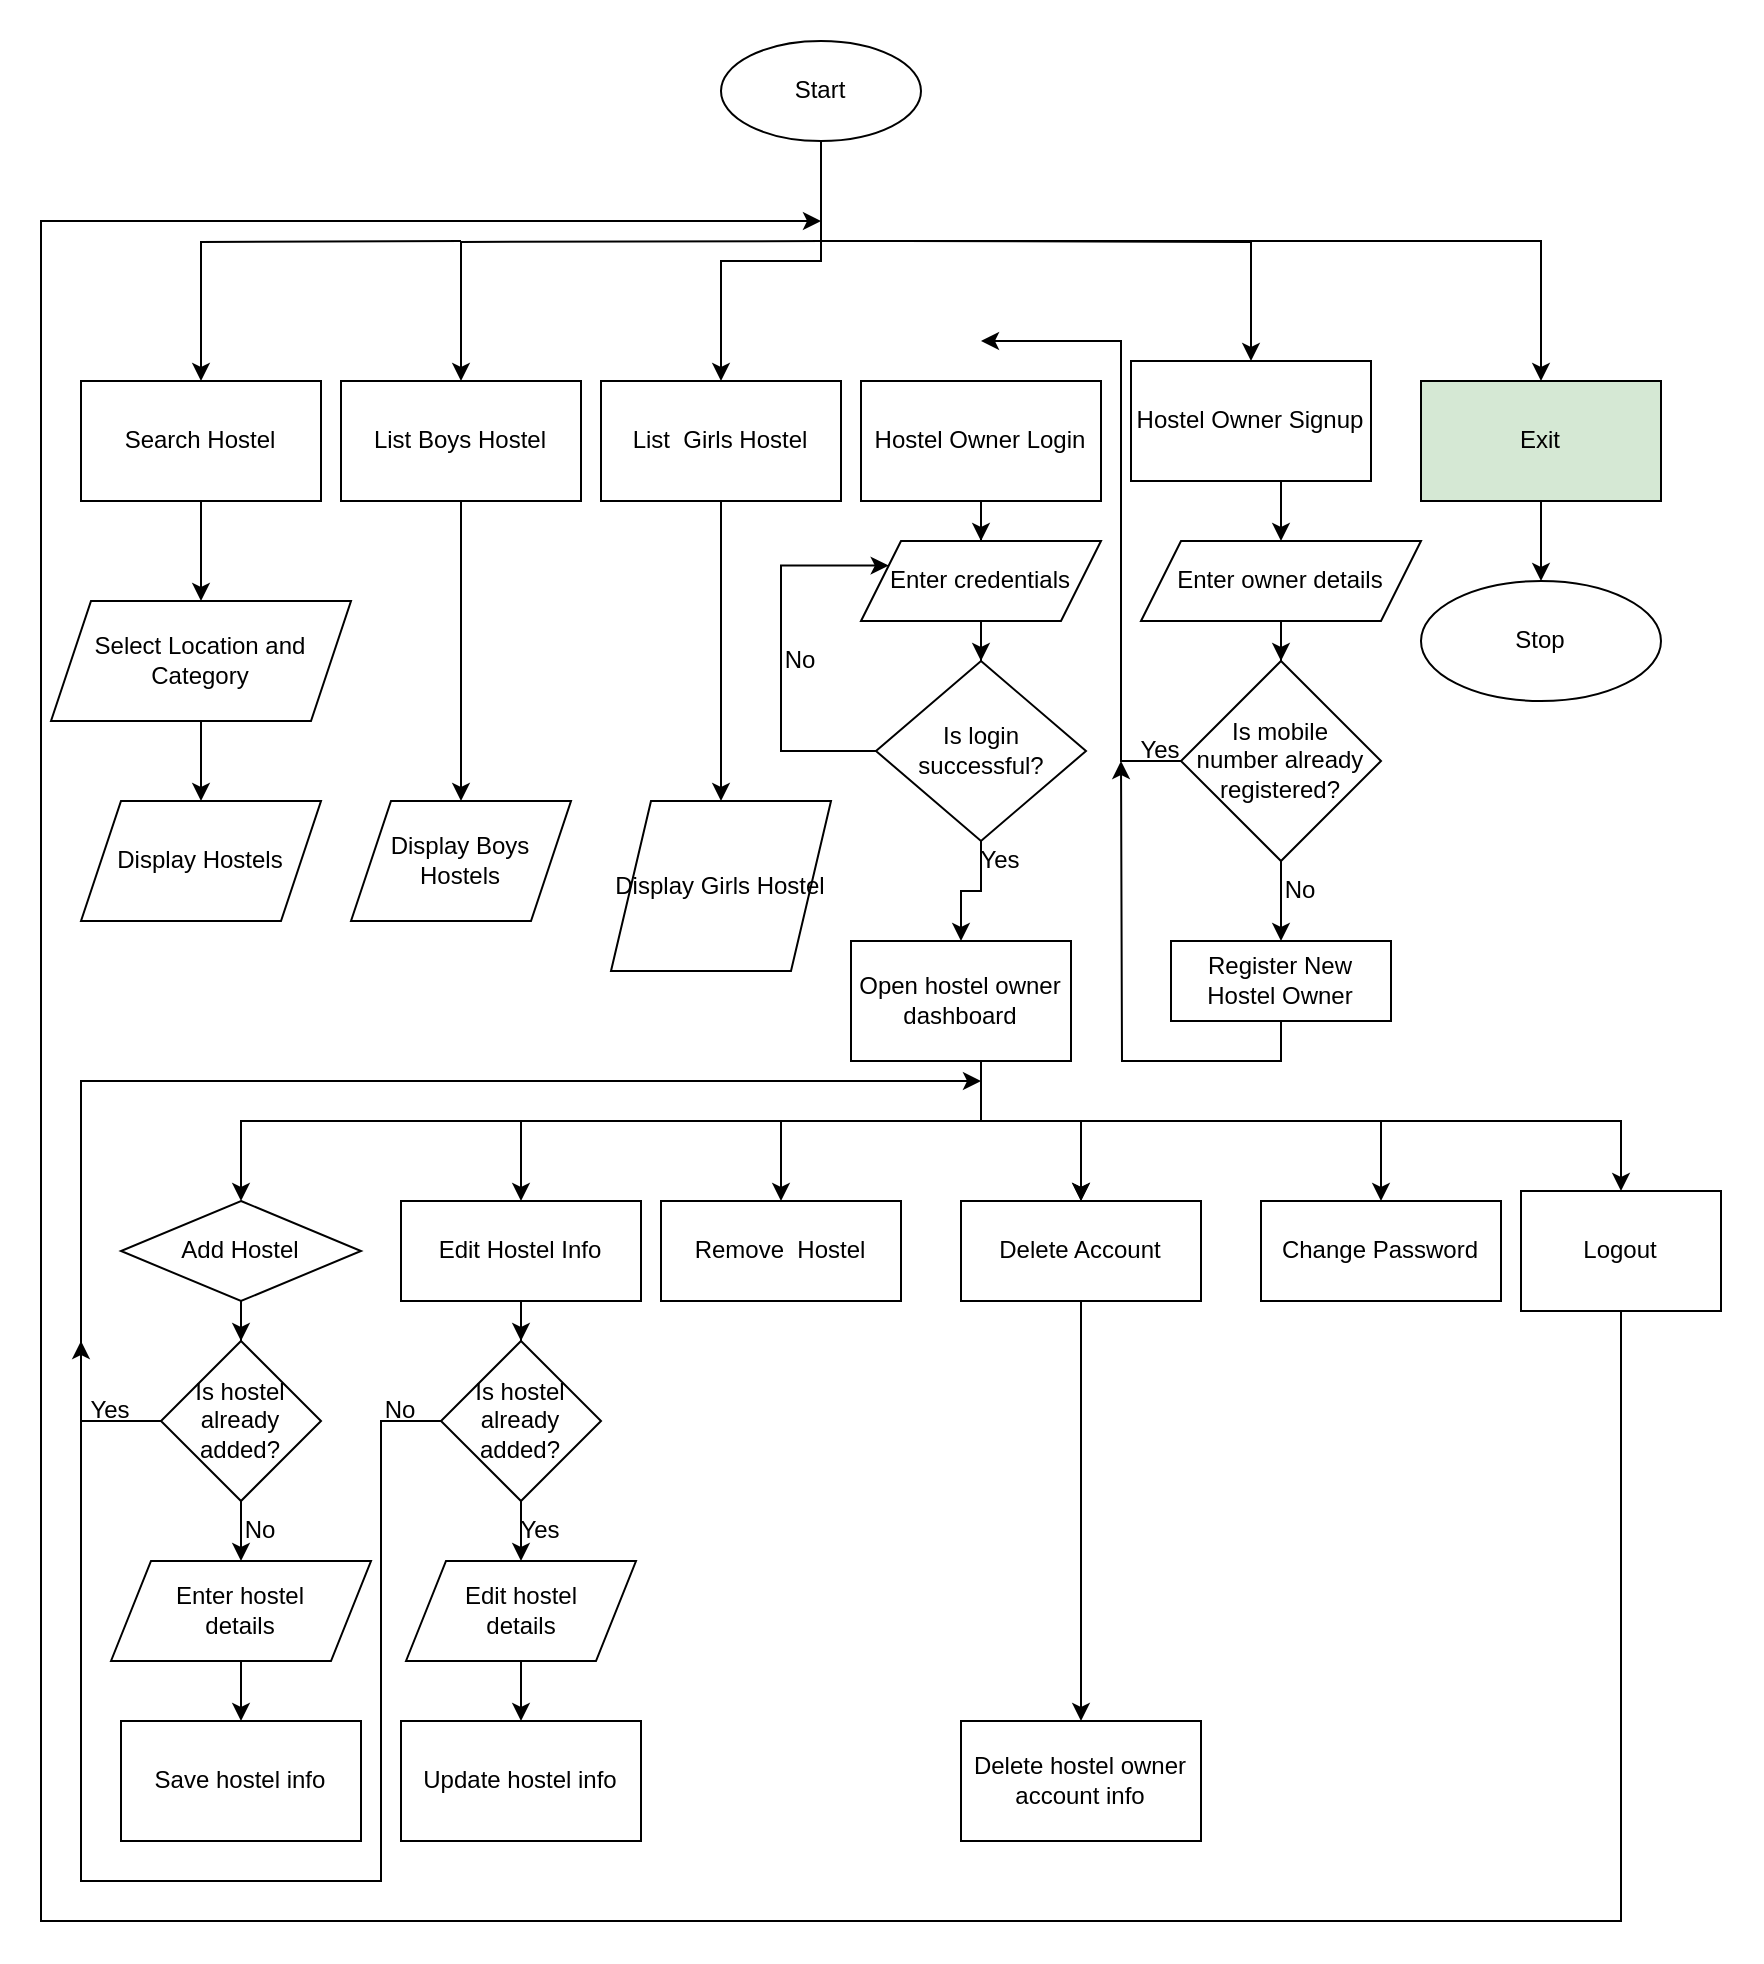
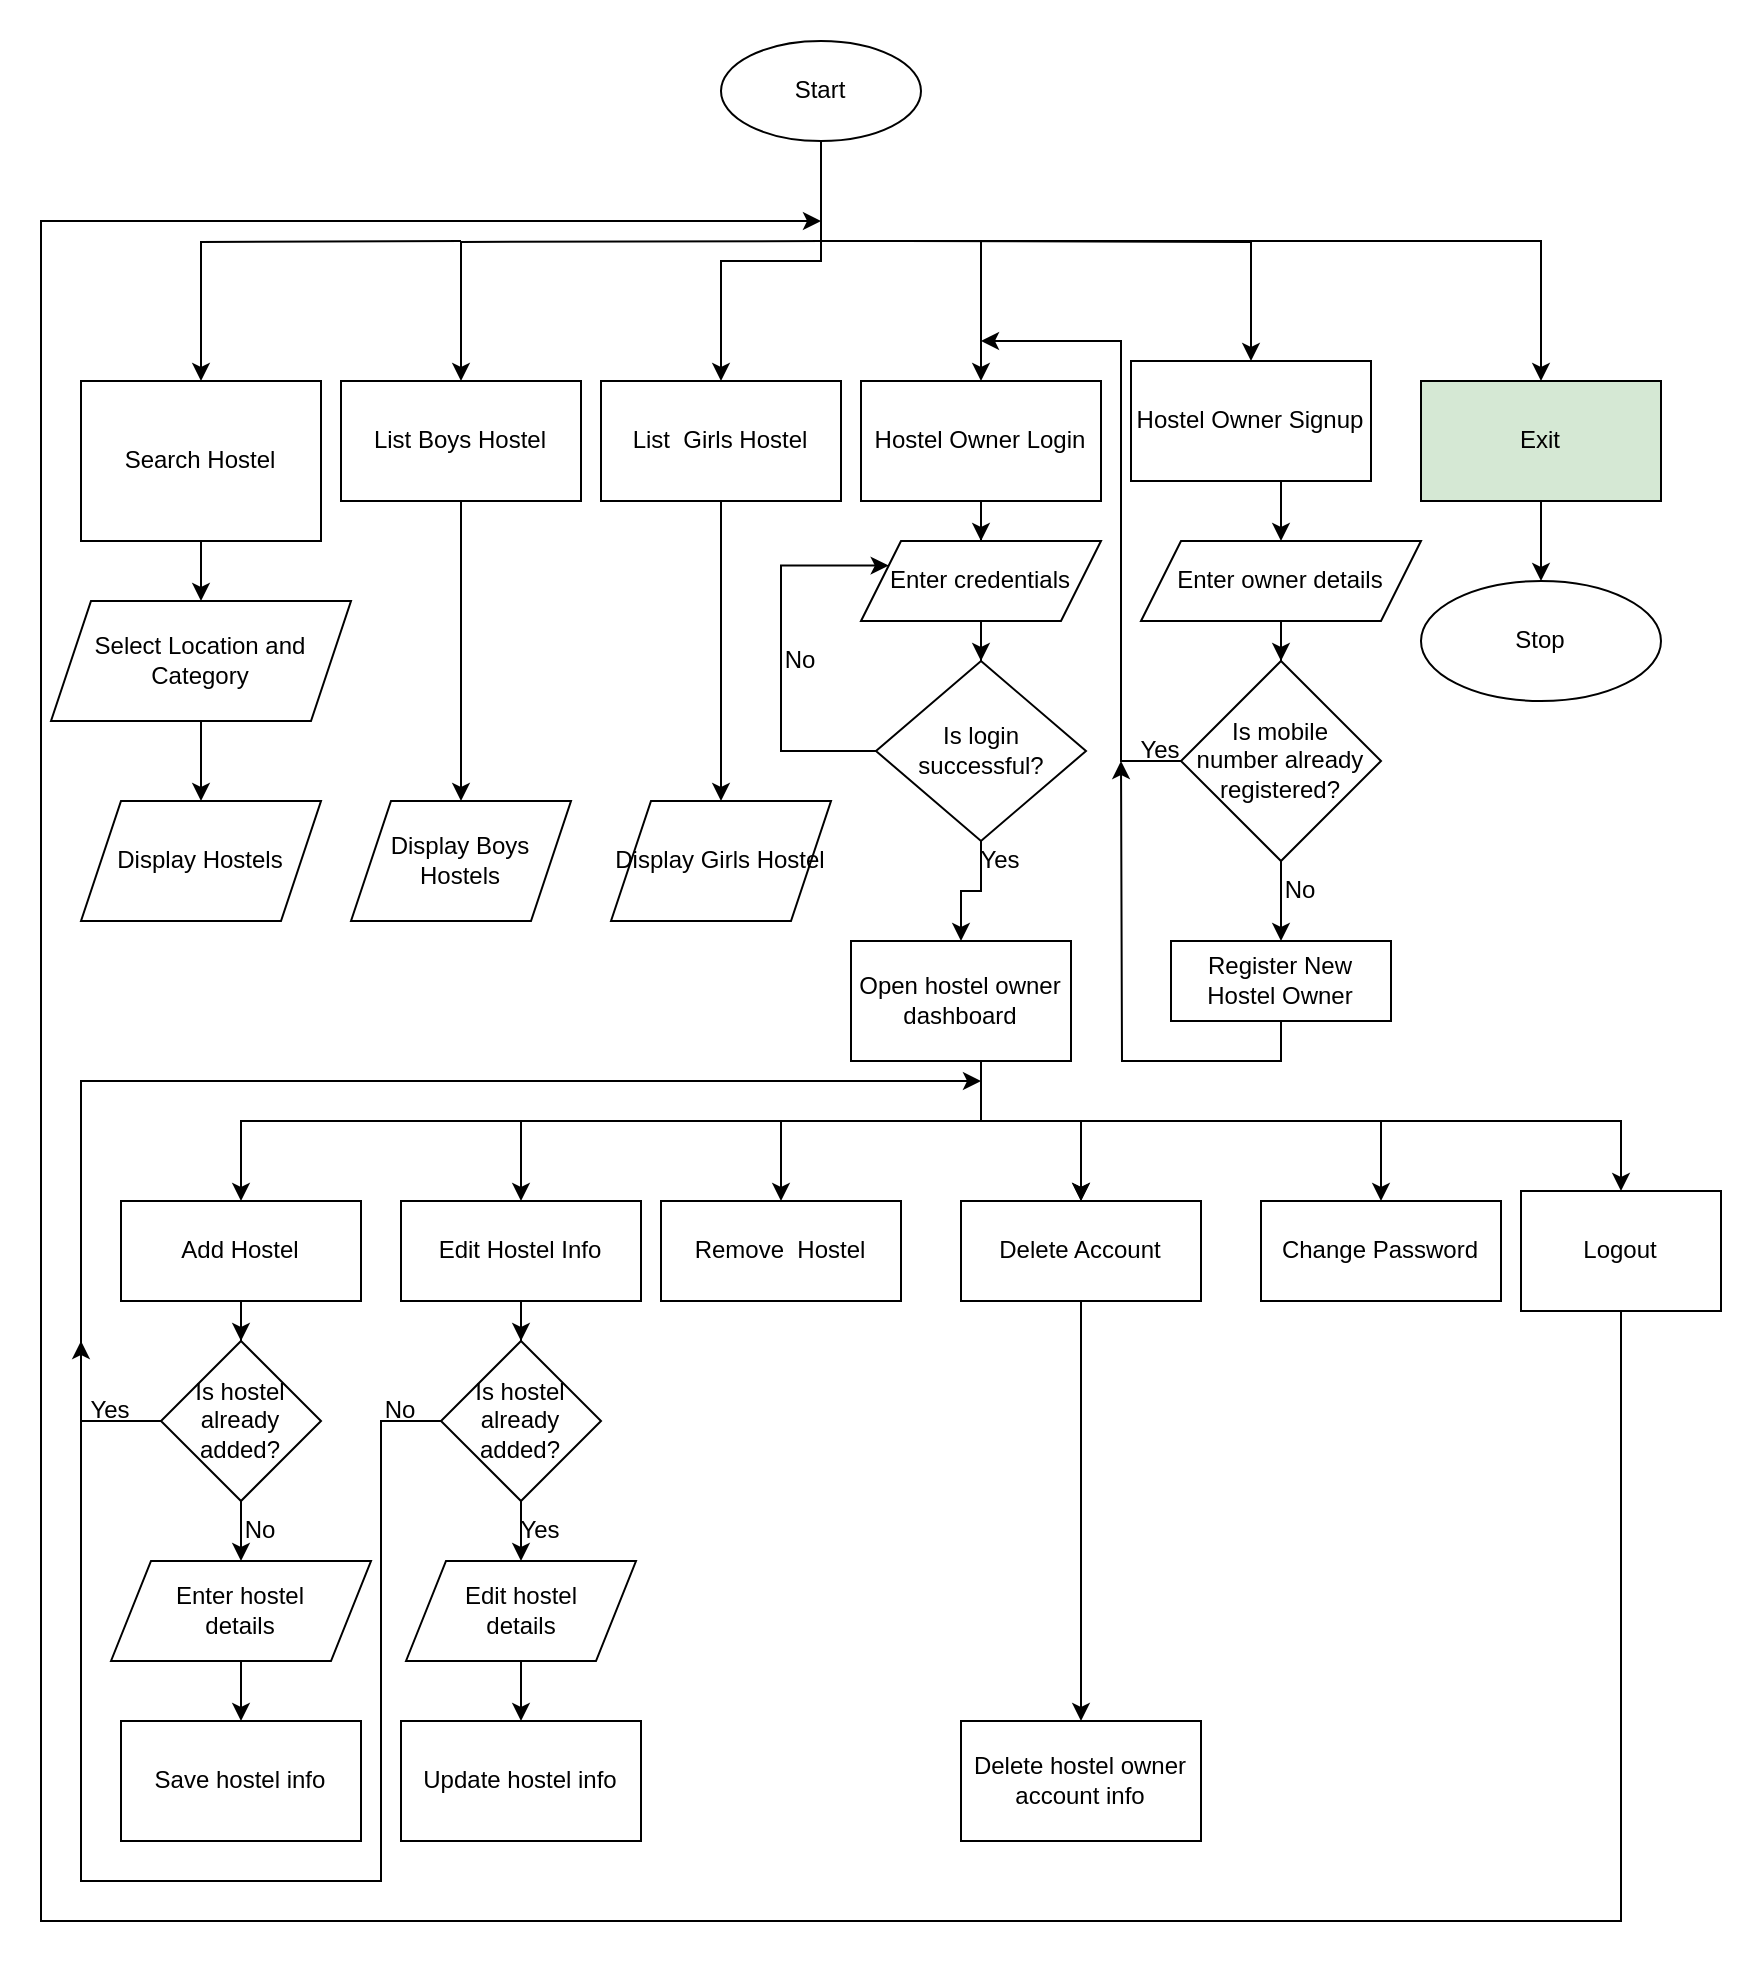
edge "Start" -> "Hostel Owner Login": added
node "Search Hostel": size 240x120 -> 240x160
node "Display Girls Hostel": size 220x170 -> 220x120
node "Add Hostel": shape diamond -> rectangle
